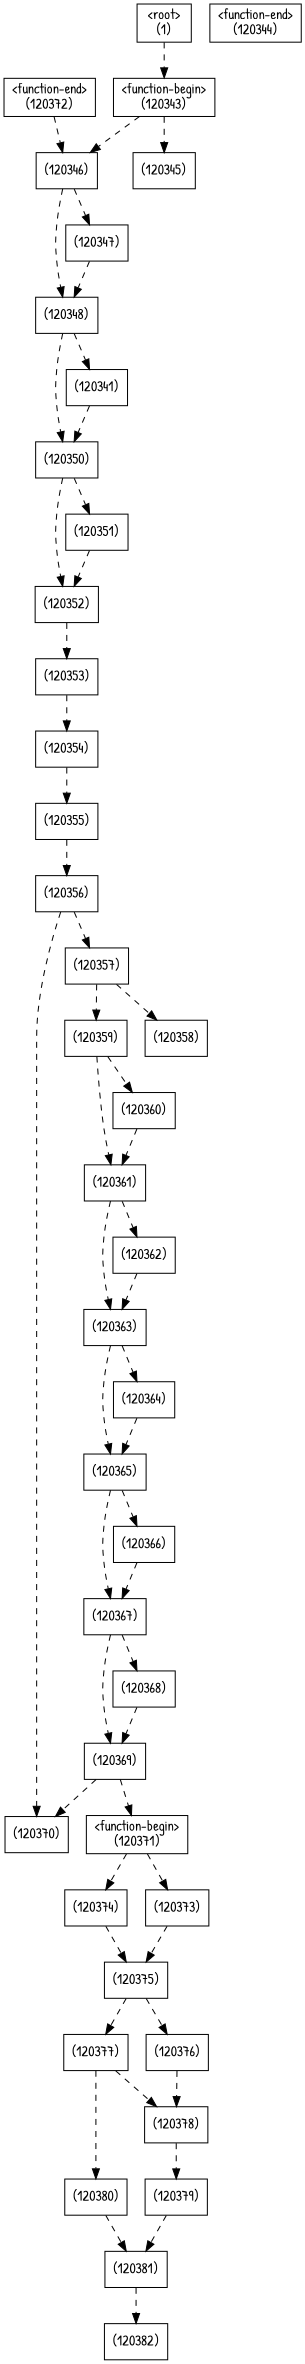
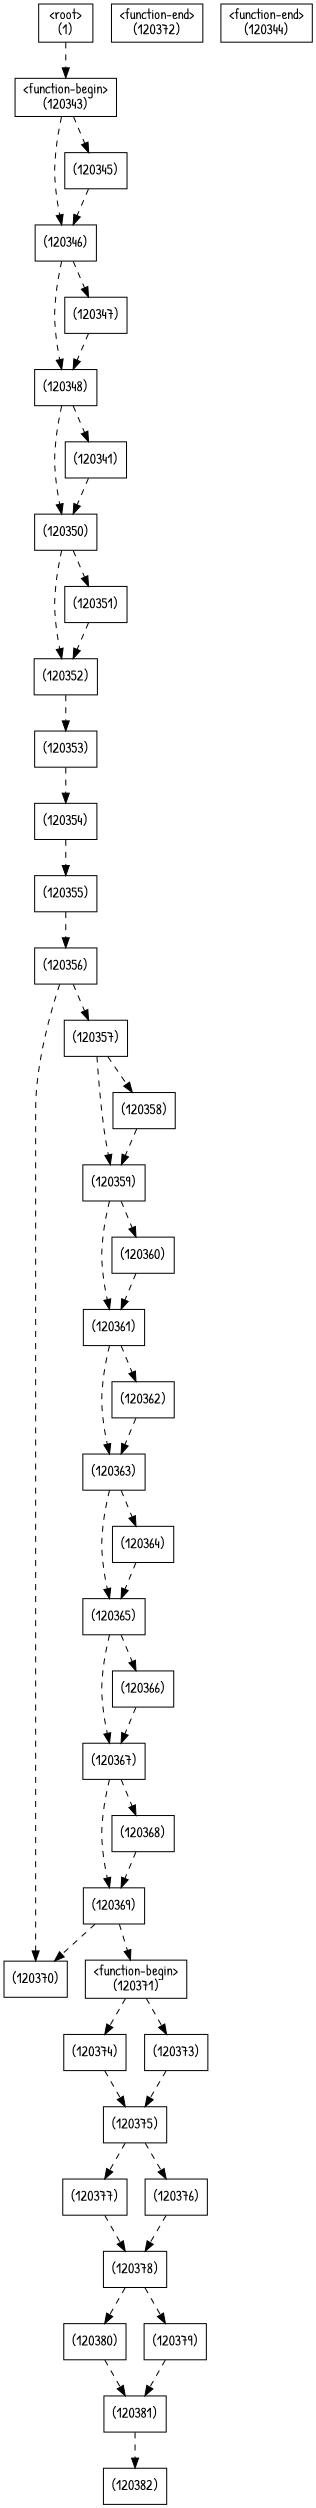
edge "<function-end> (120372)" -> "(120346)": now "(120345)" -> "(120346)"
edge "(120358)" -> "(120359)": added
edge "(120377)" -> "(120380)": now "(120378)" -> "(120380)"
